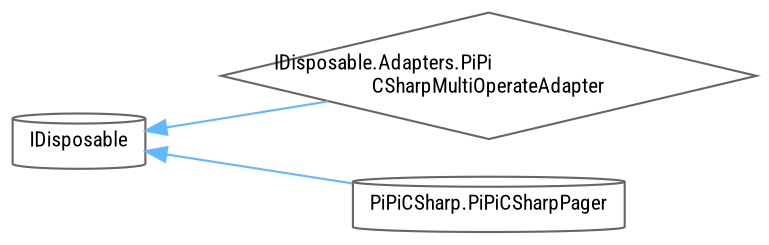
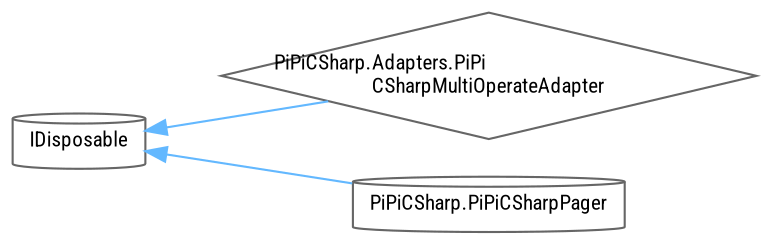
node "IDisposable.Adapters.PiPi CSharpMultiOperateAdapter": label "IDisposable.Adapters.PiPi CSharpMultiOperateAdapter" -> "PiPiCSharp.Adapters.PiPi CSharpMultiOperateAdapter"
